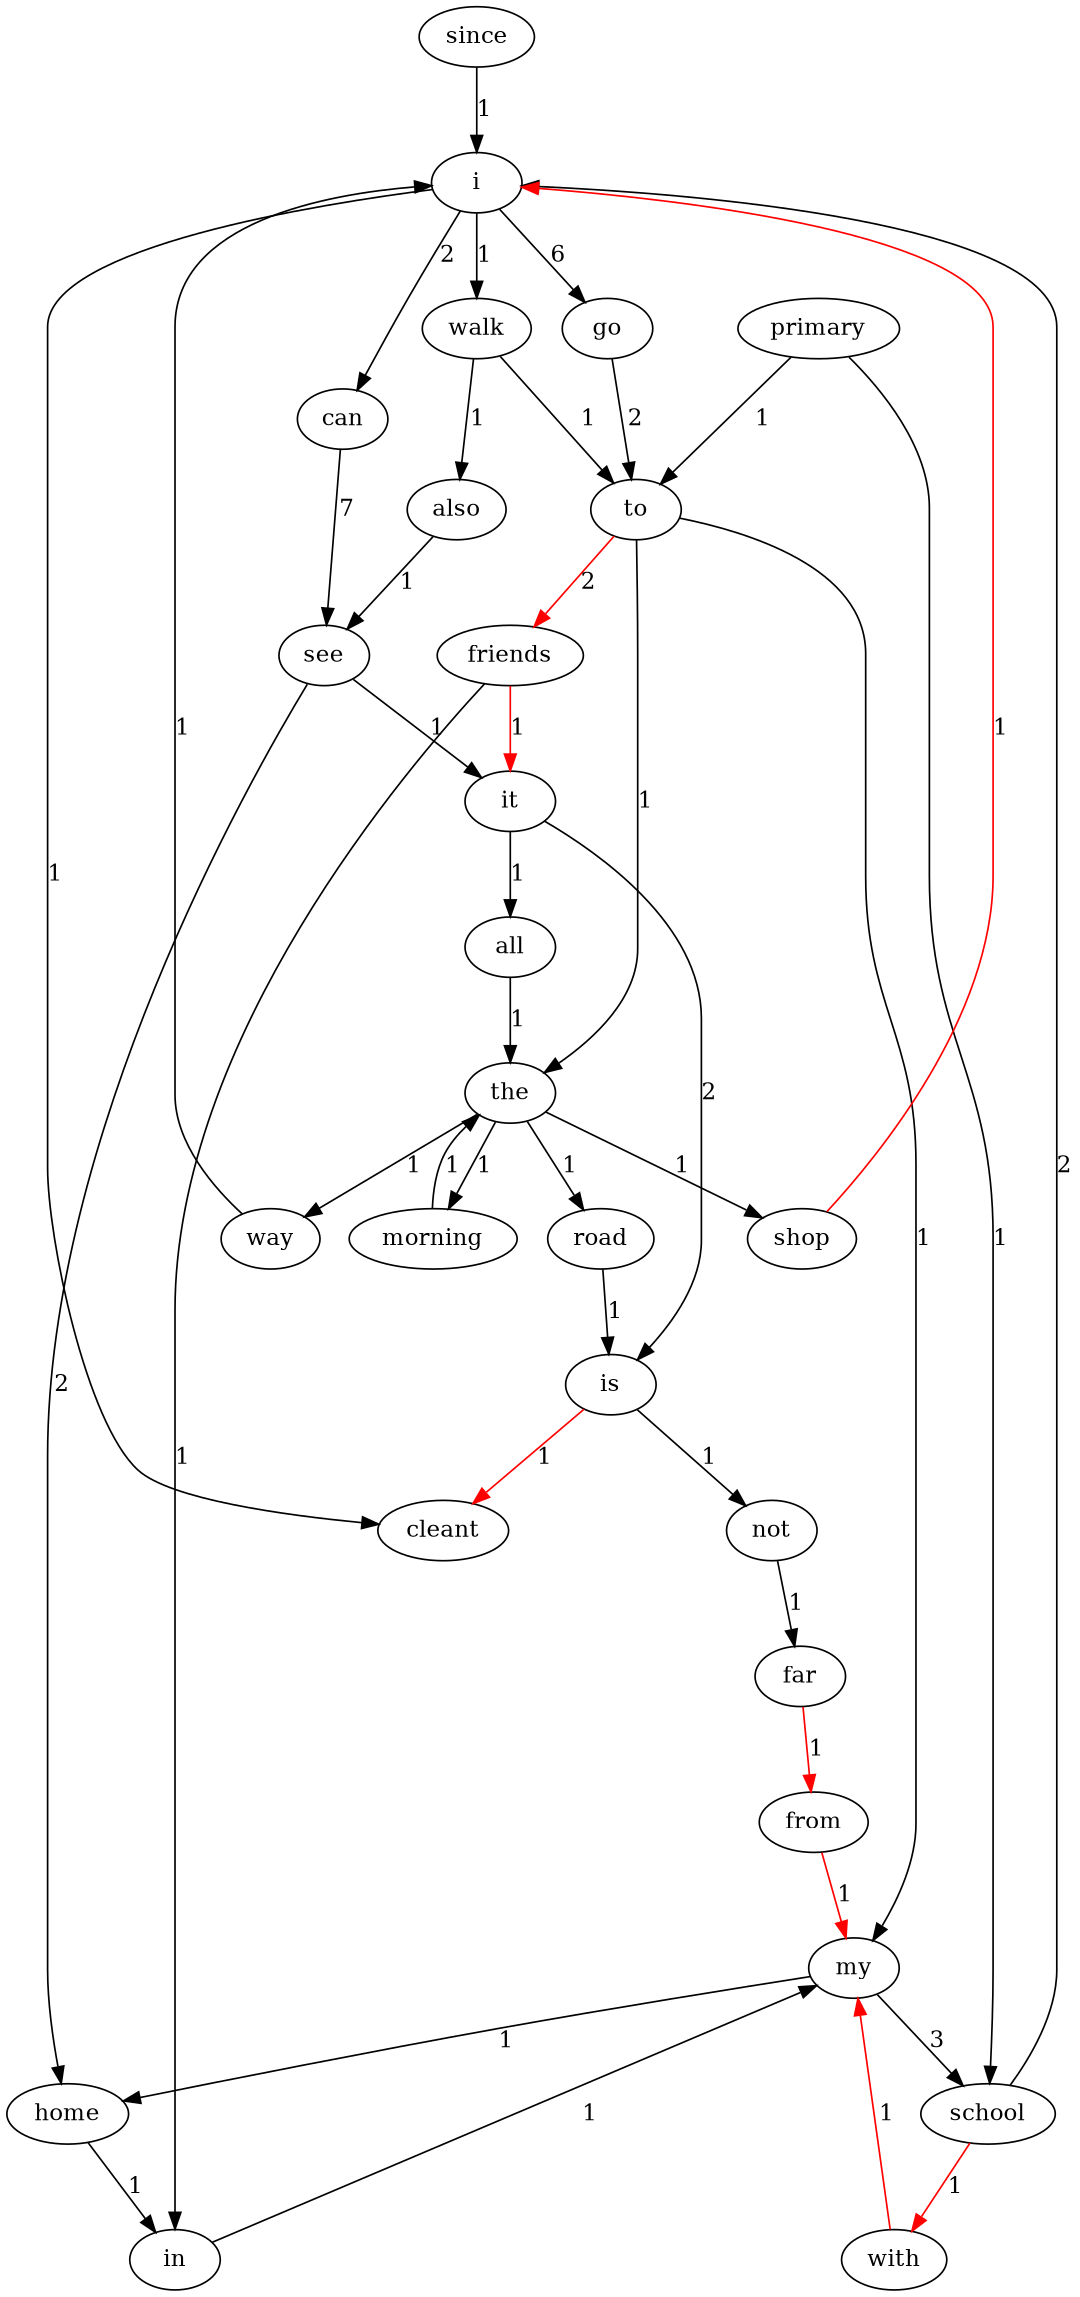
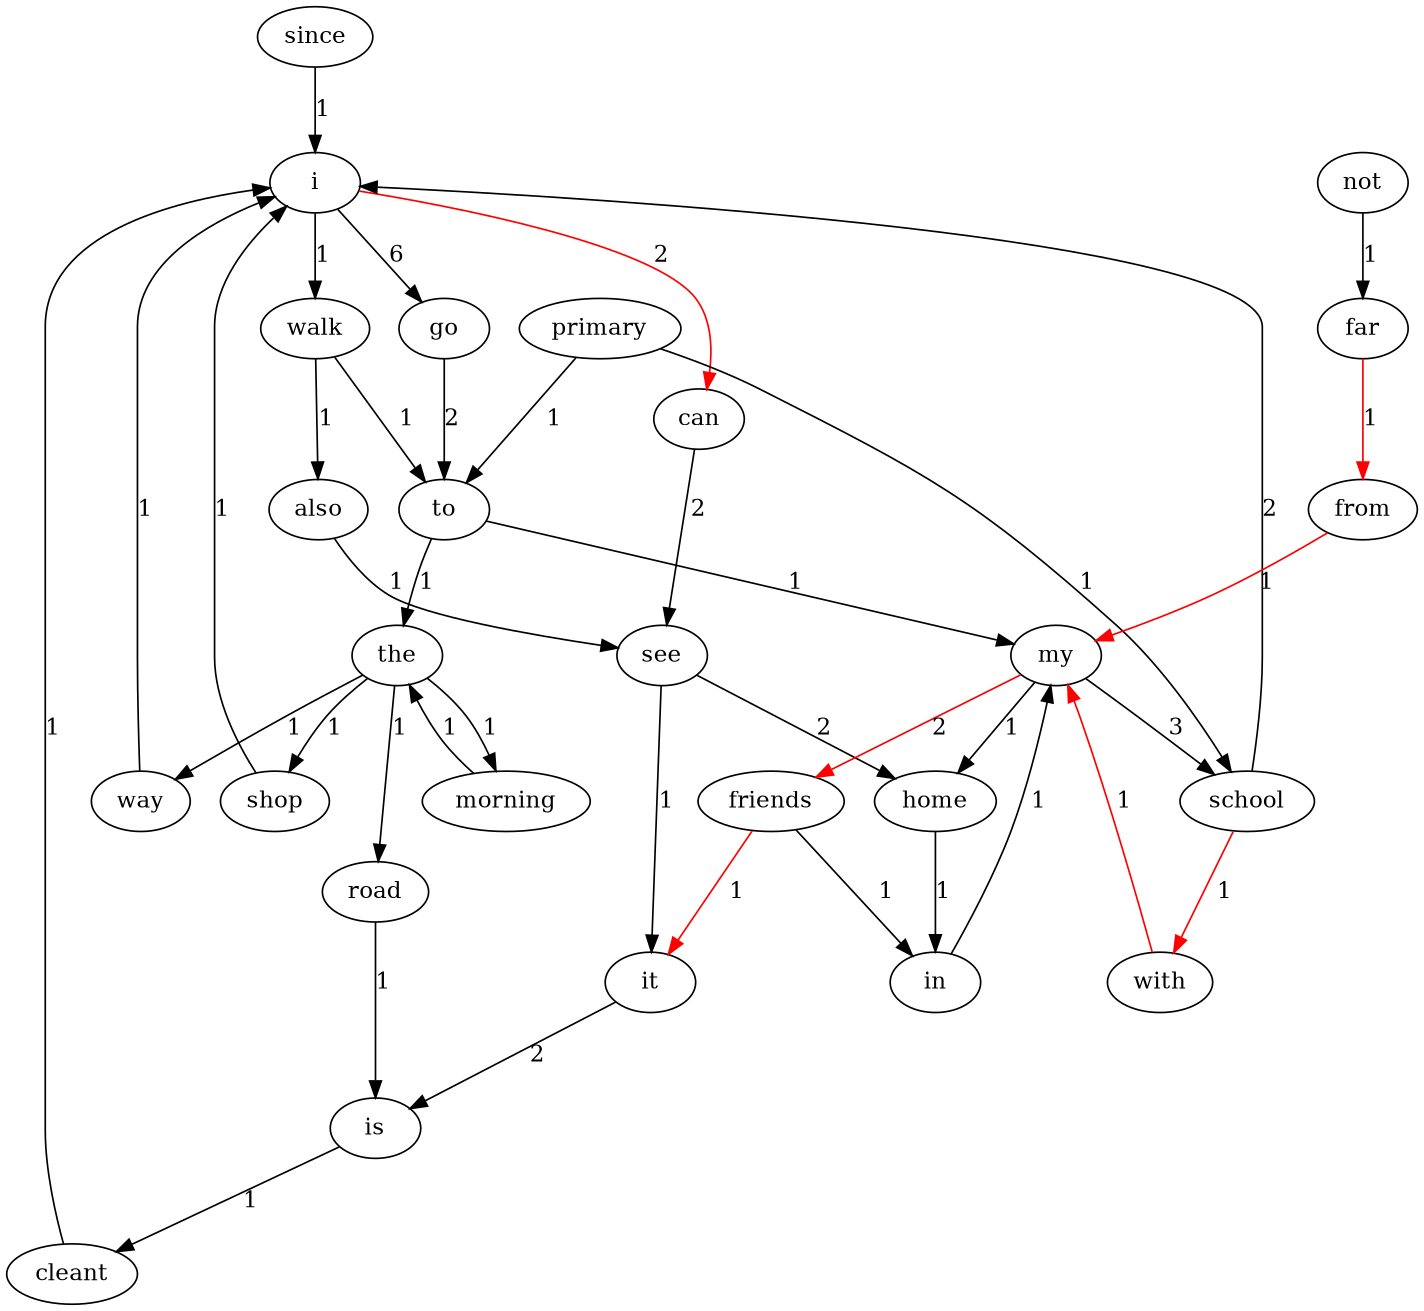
edge "i" -> "can": color black -> red
edge "can" -> "see": label "7" -> "2"
edge "shop" -> "i": color red -> black
edge "to" -> "friends": now "my" -> "friends"
edge "i" -> "cleant": reversed
node "all": removed
edge "is" -> "cleant": color red -> black
edge "is" -> "not": removed, label "1"
